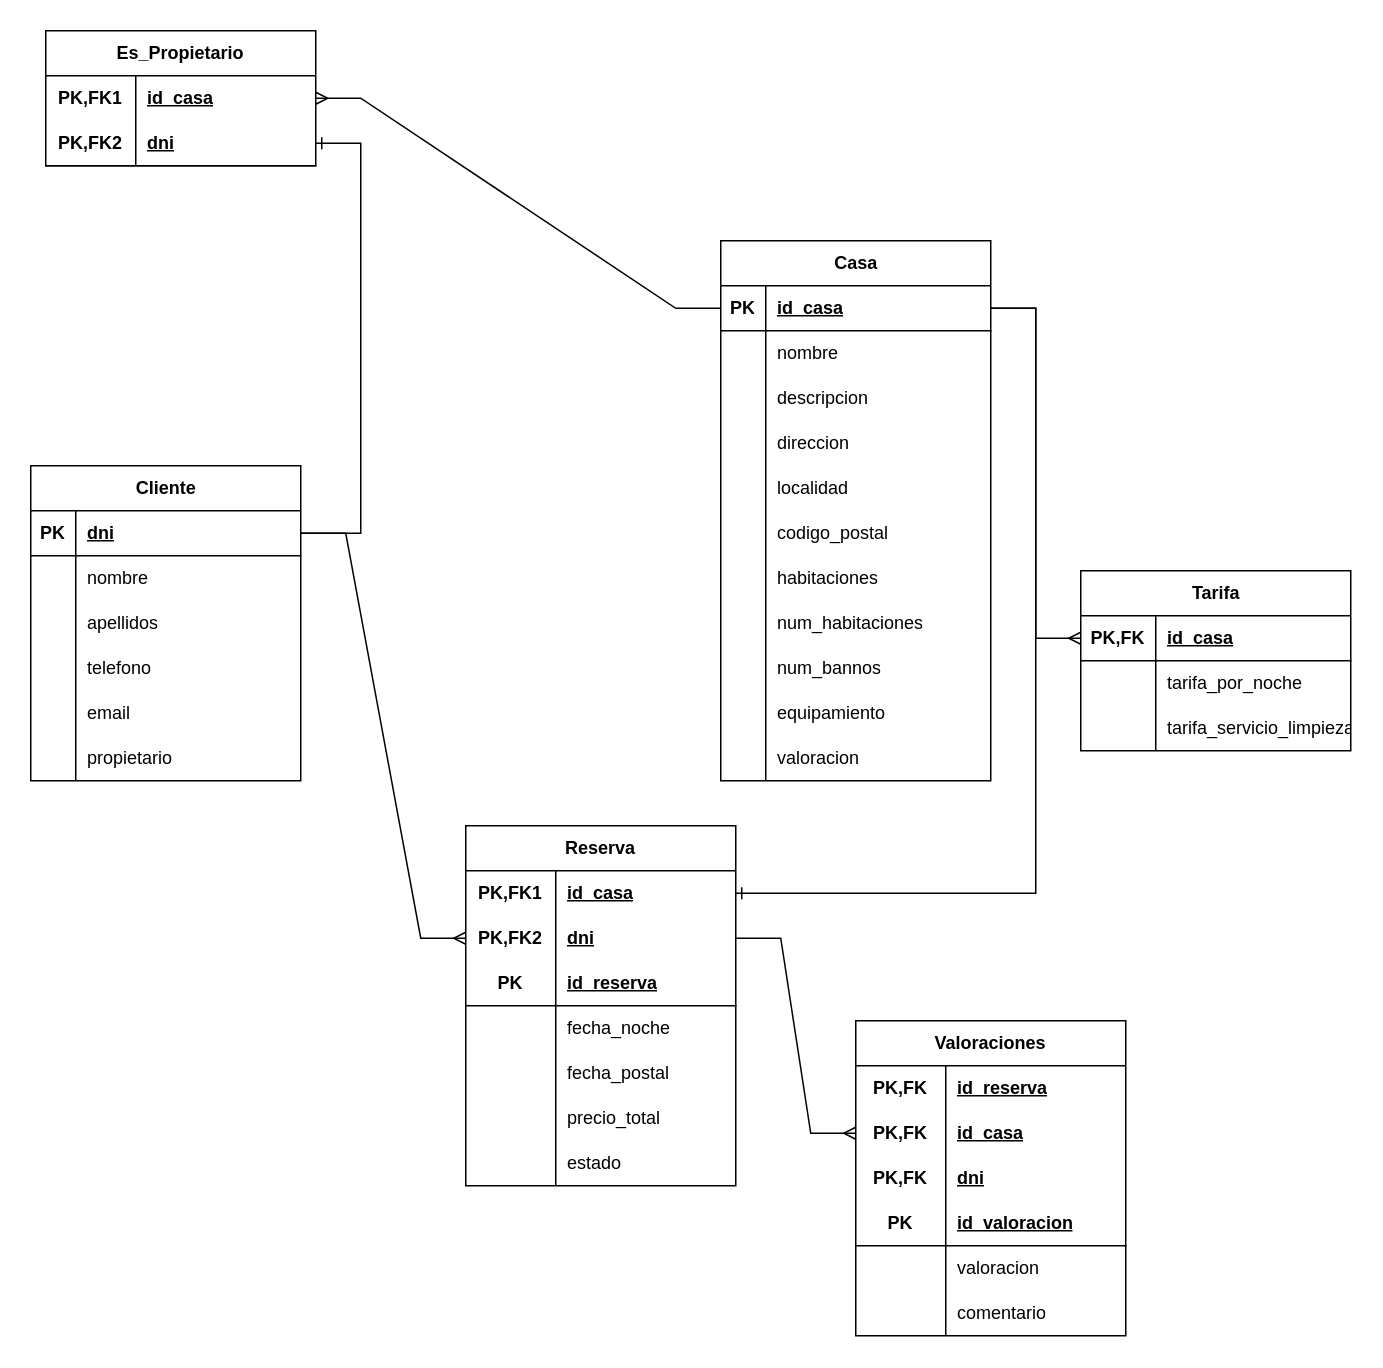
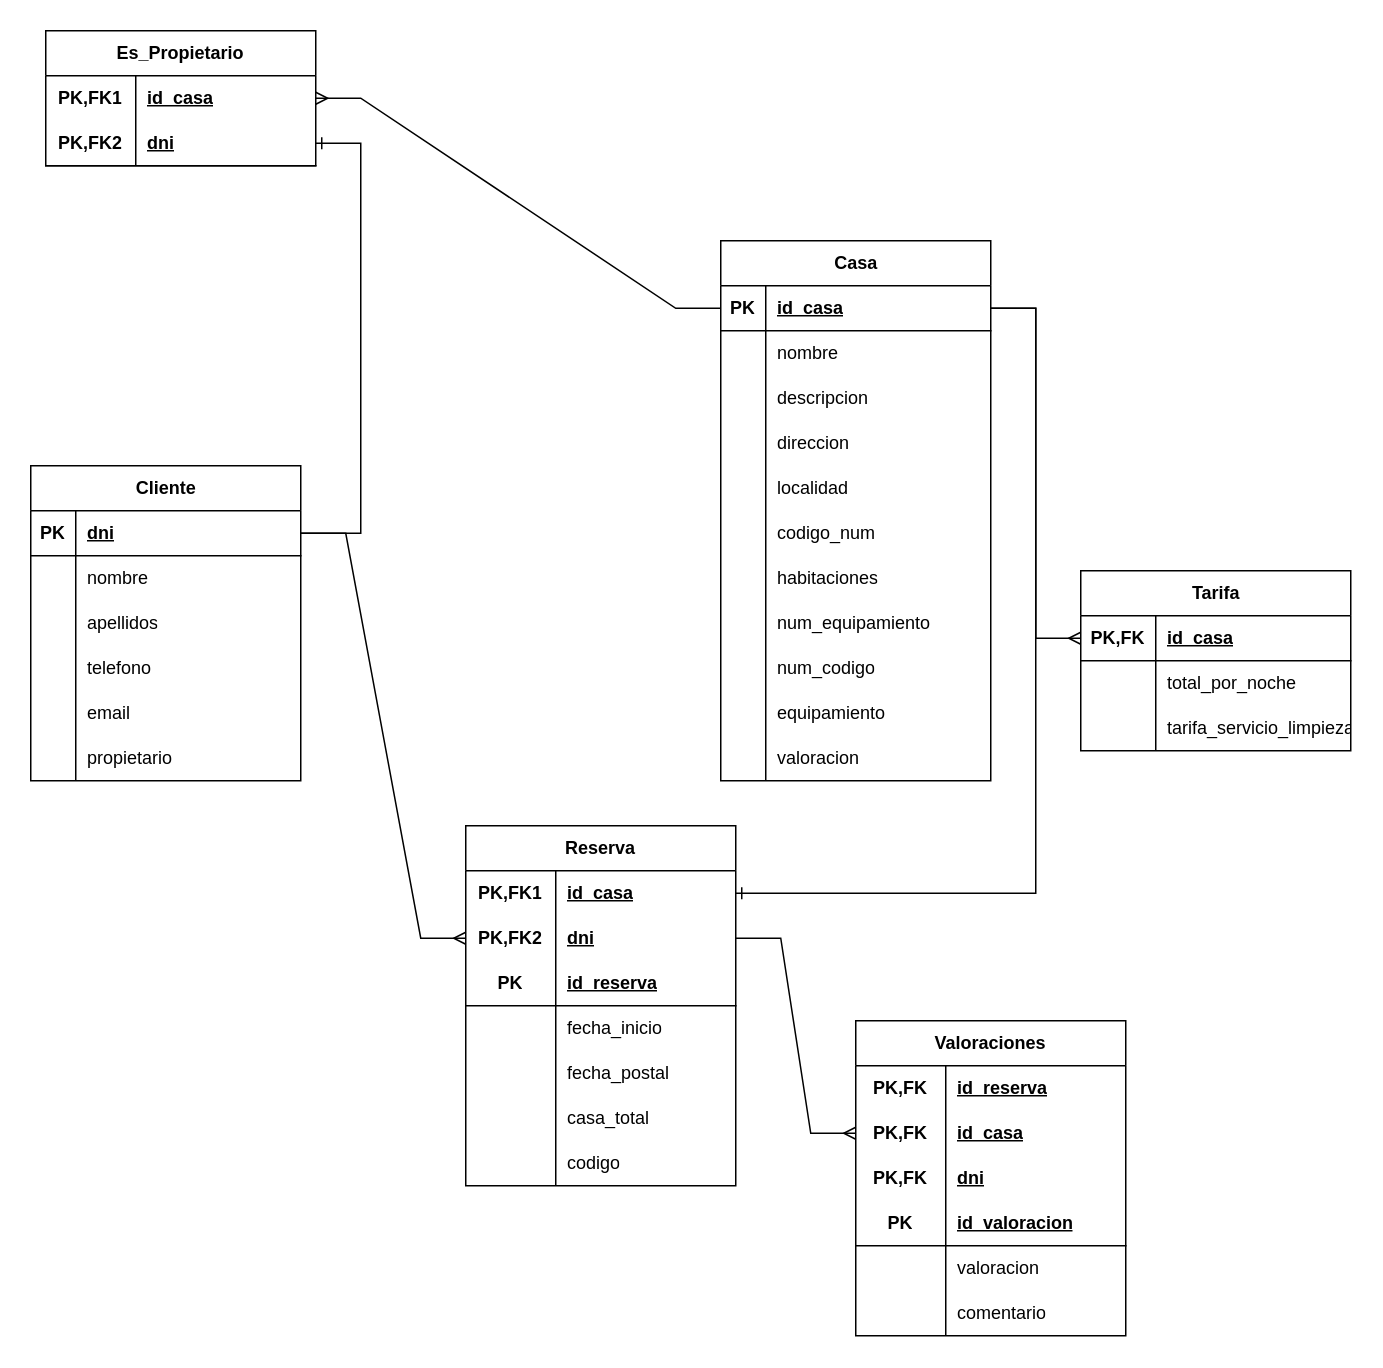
node "codigo_postal": label "codigo_postal" -> "codigo_num"
node "num_habitaciones": label "num_habitaciones" -> "num_equipamiento"
node "num_bannos": label "num_bannos" -> "num_codigo"
node "tarifa_por_noche": label "tarifa_por_noche" -> "total_por_noche"
node "fecha_noche": label "fecha_noche" -> "fecha_inicio"
node "precio_total": label "precio_total" -> "casa_total"
node "estado": label "estado" -> "codigo"
